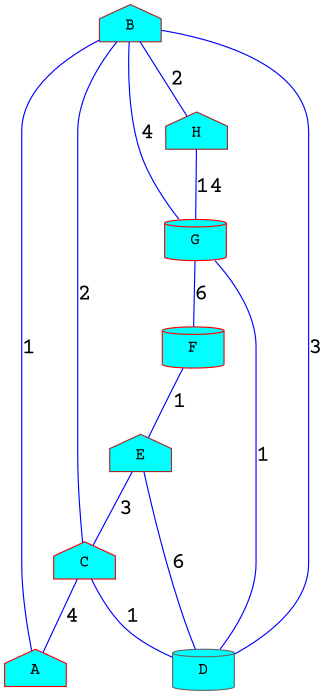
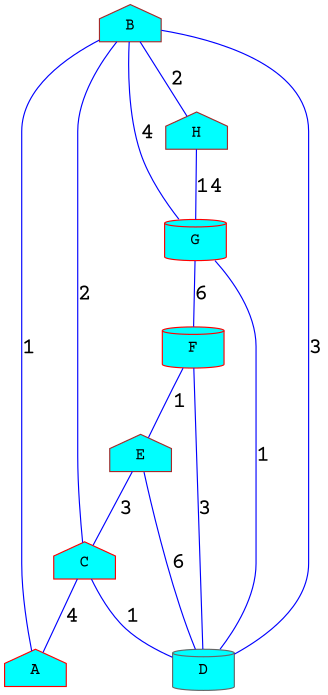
edge "F" -- "D": added, label "3"
